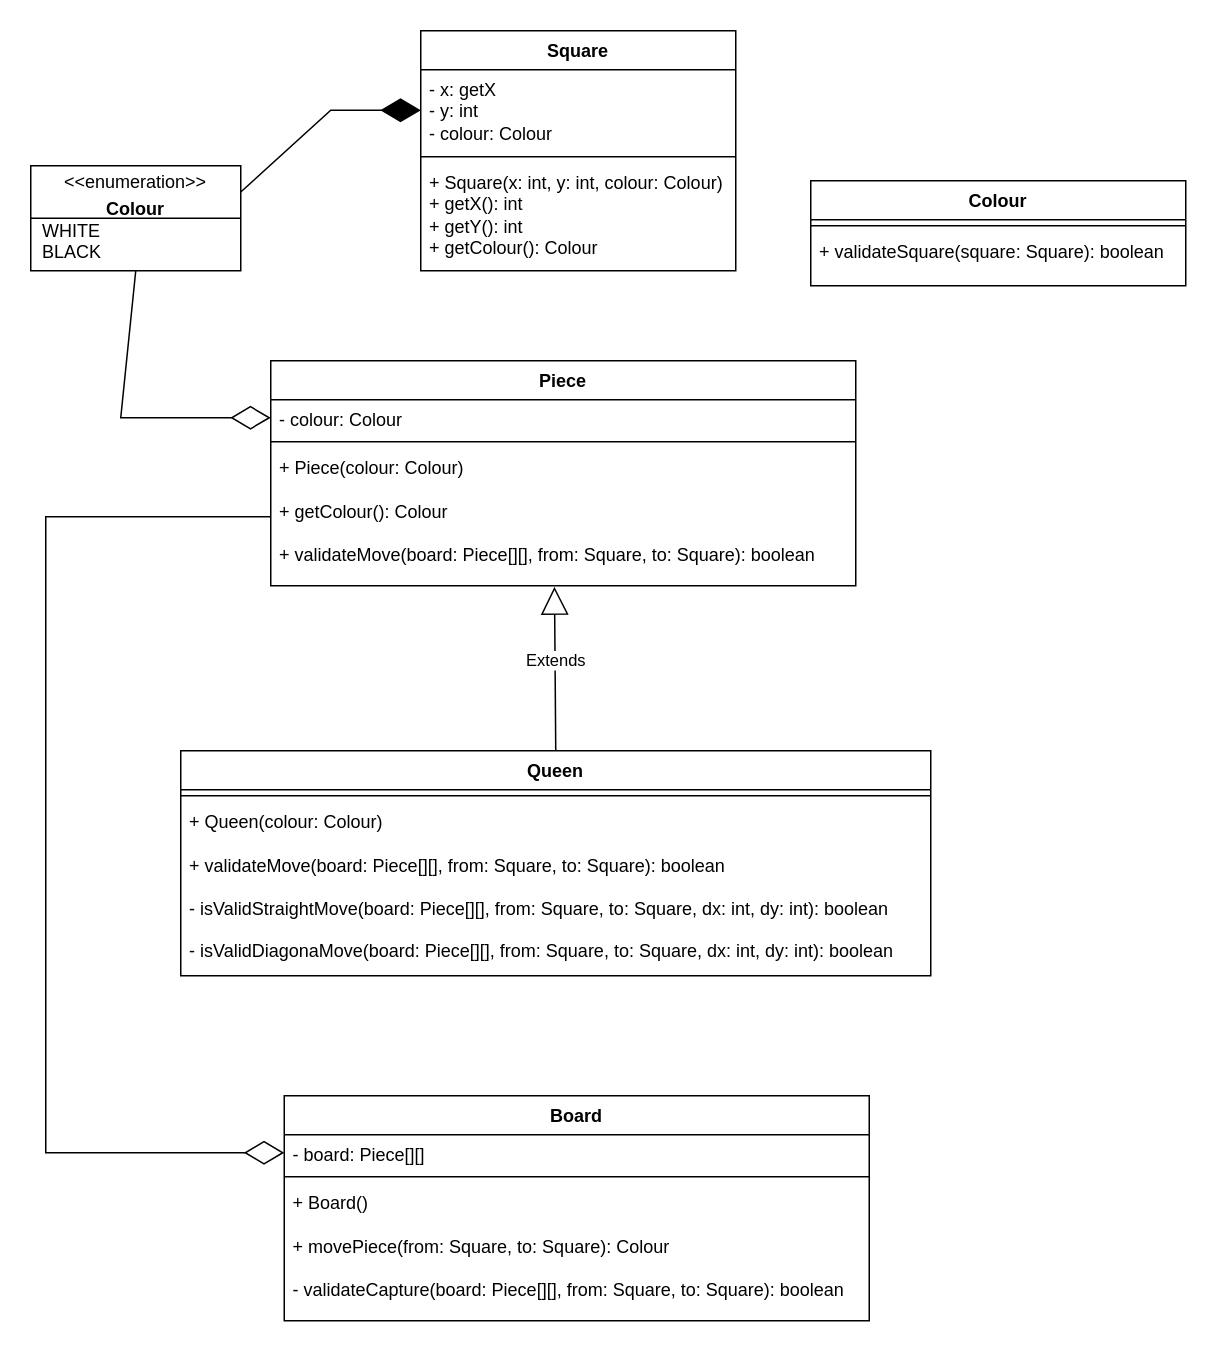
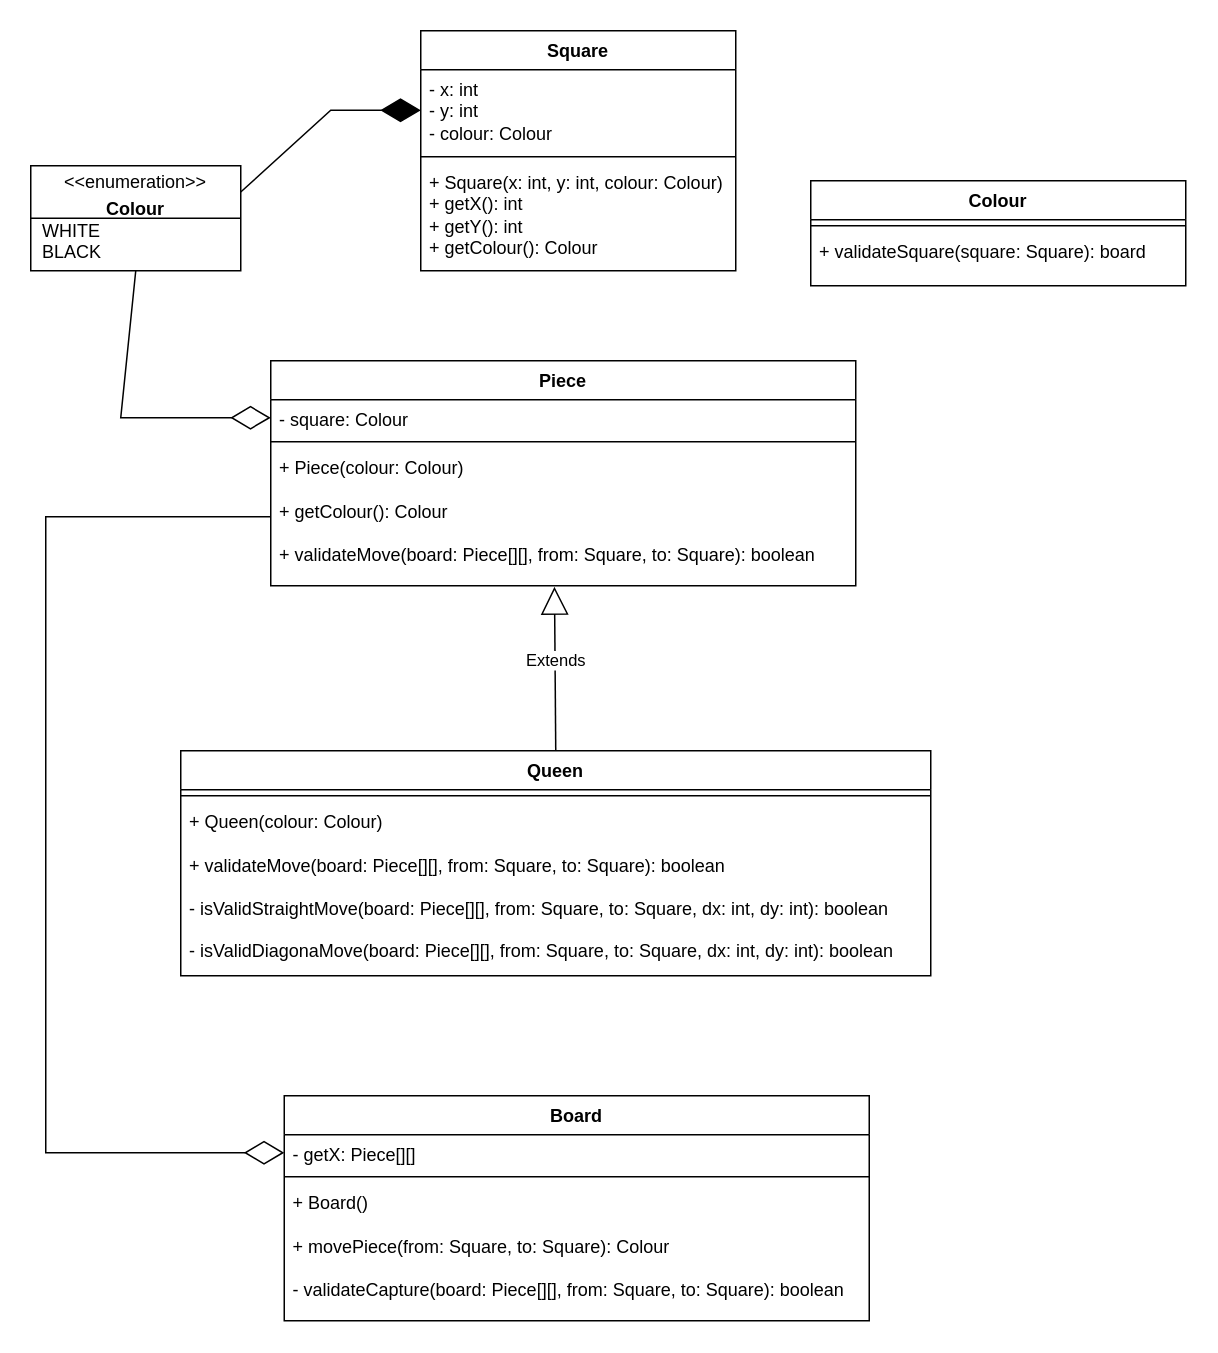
node "- x: getX - y: int - colour: Colour": label "- x: getX - y: int - colour: Colour" -> "- x: int - y: int - colour: Colour"
node "+ validateSquare(square: Square): boolean": label "+ validateSquare(square: Square): boolean" -> "+ validateSquare(square: Square): board"
node "- colour: Colour": label "- colour: Colour" -> "- square: Colour"
node "- board: Piece[][]": label "- board: Piece[][]" -> "- getX: Piece[][]"
